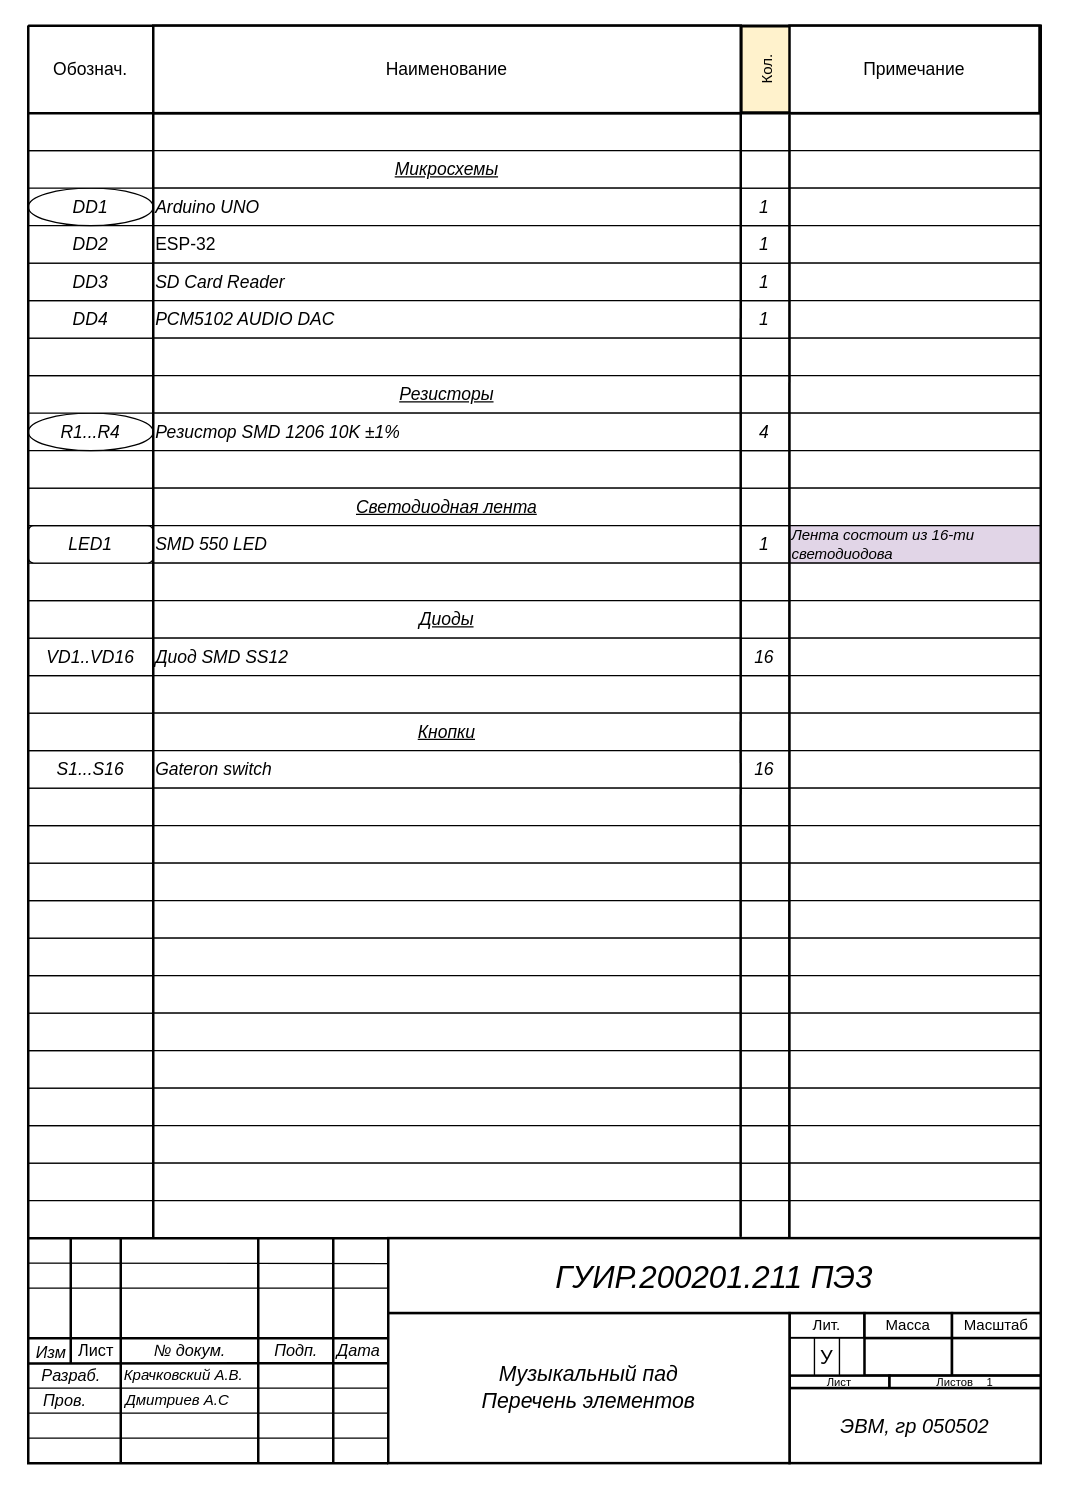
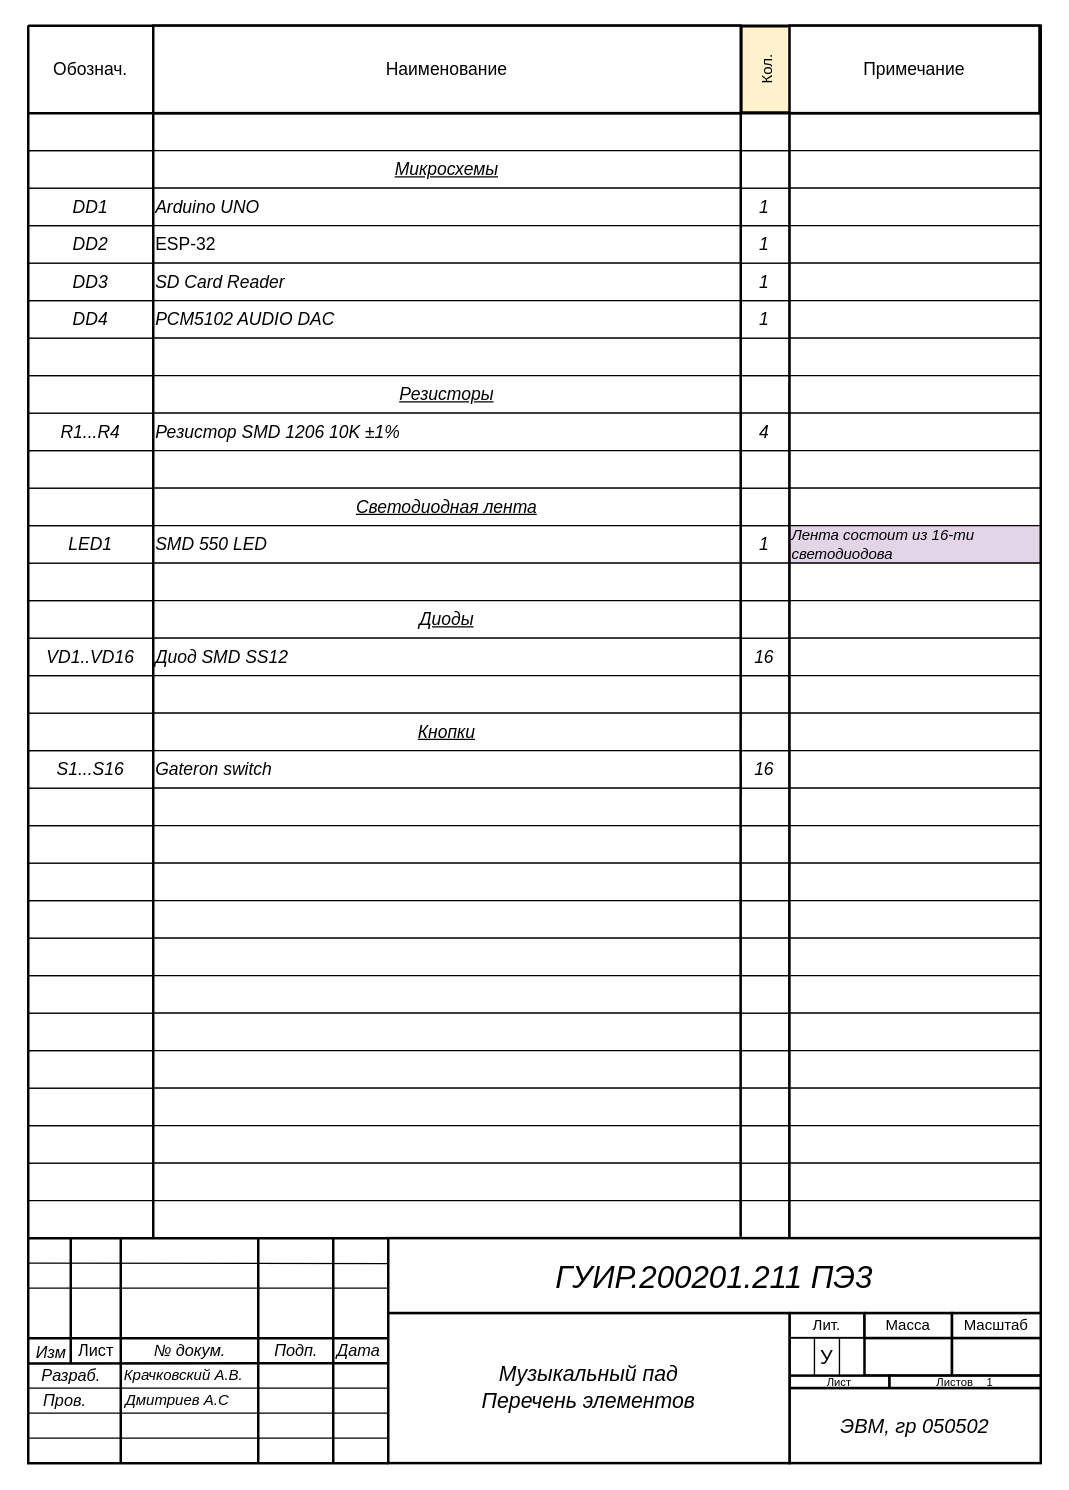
node "DD1": shape ellipse -> rectangle
node "R1...R4": shape ellipse -> rectangle
node "LED1": shape rounded rectangle -> rectangle
